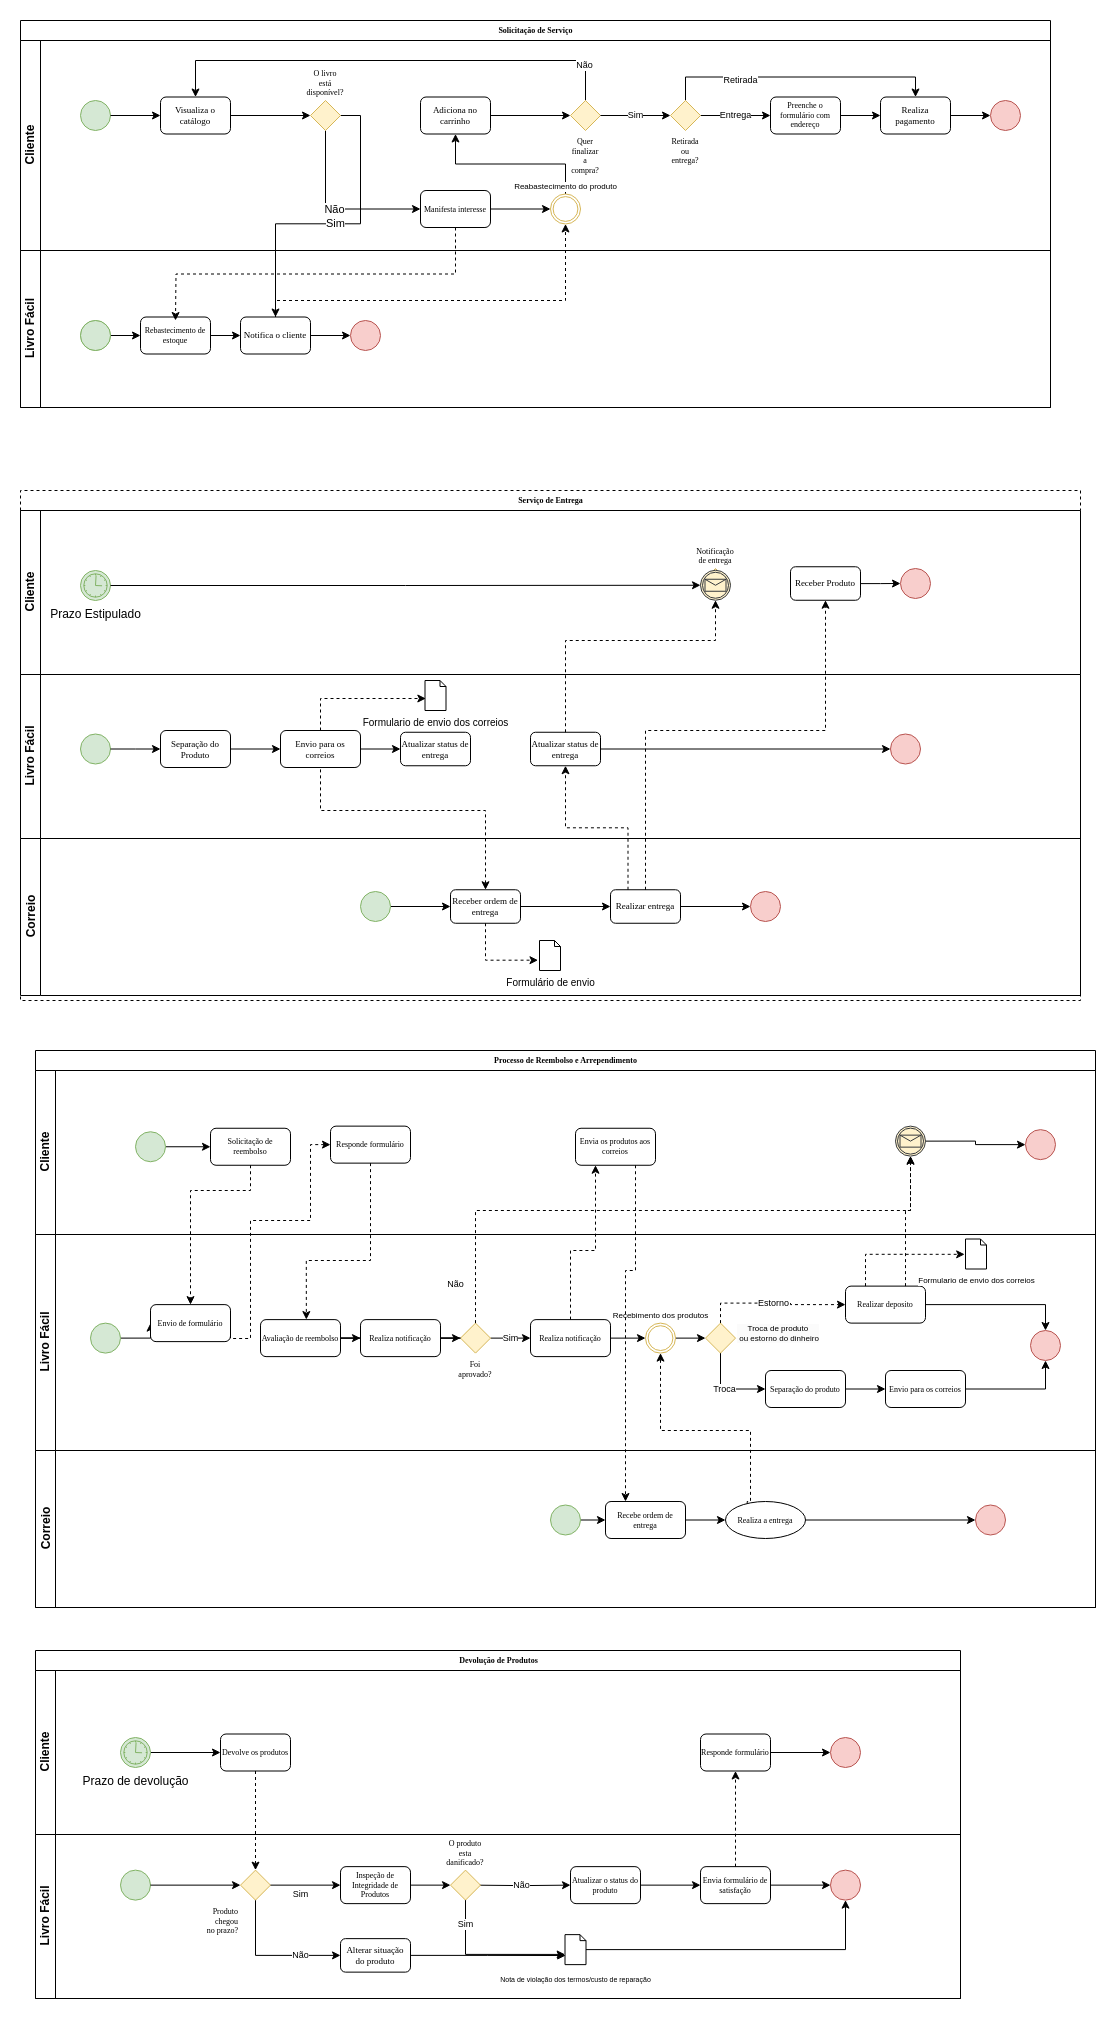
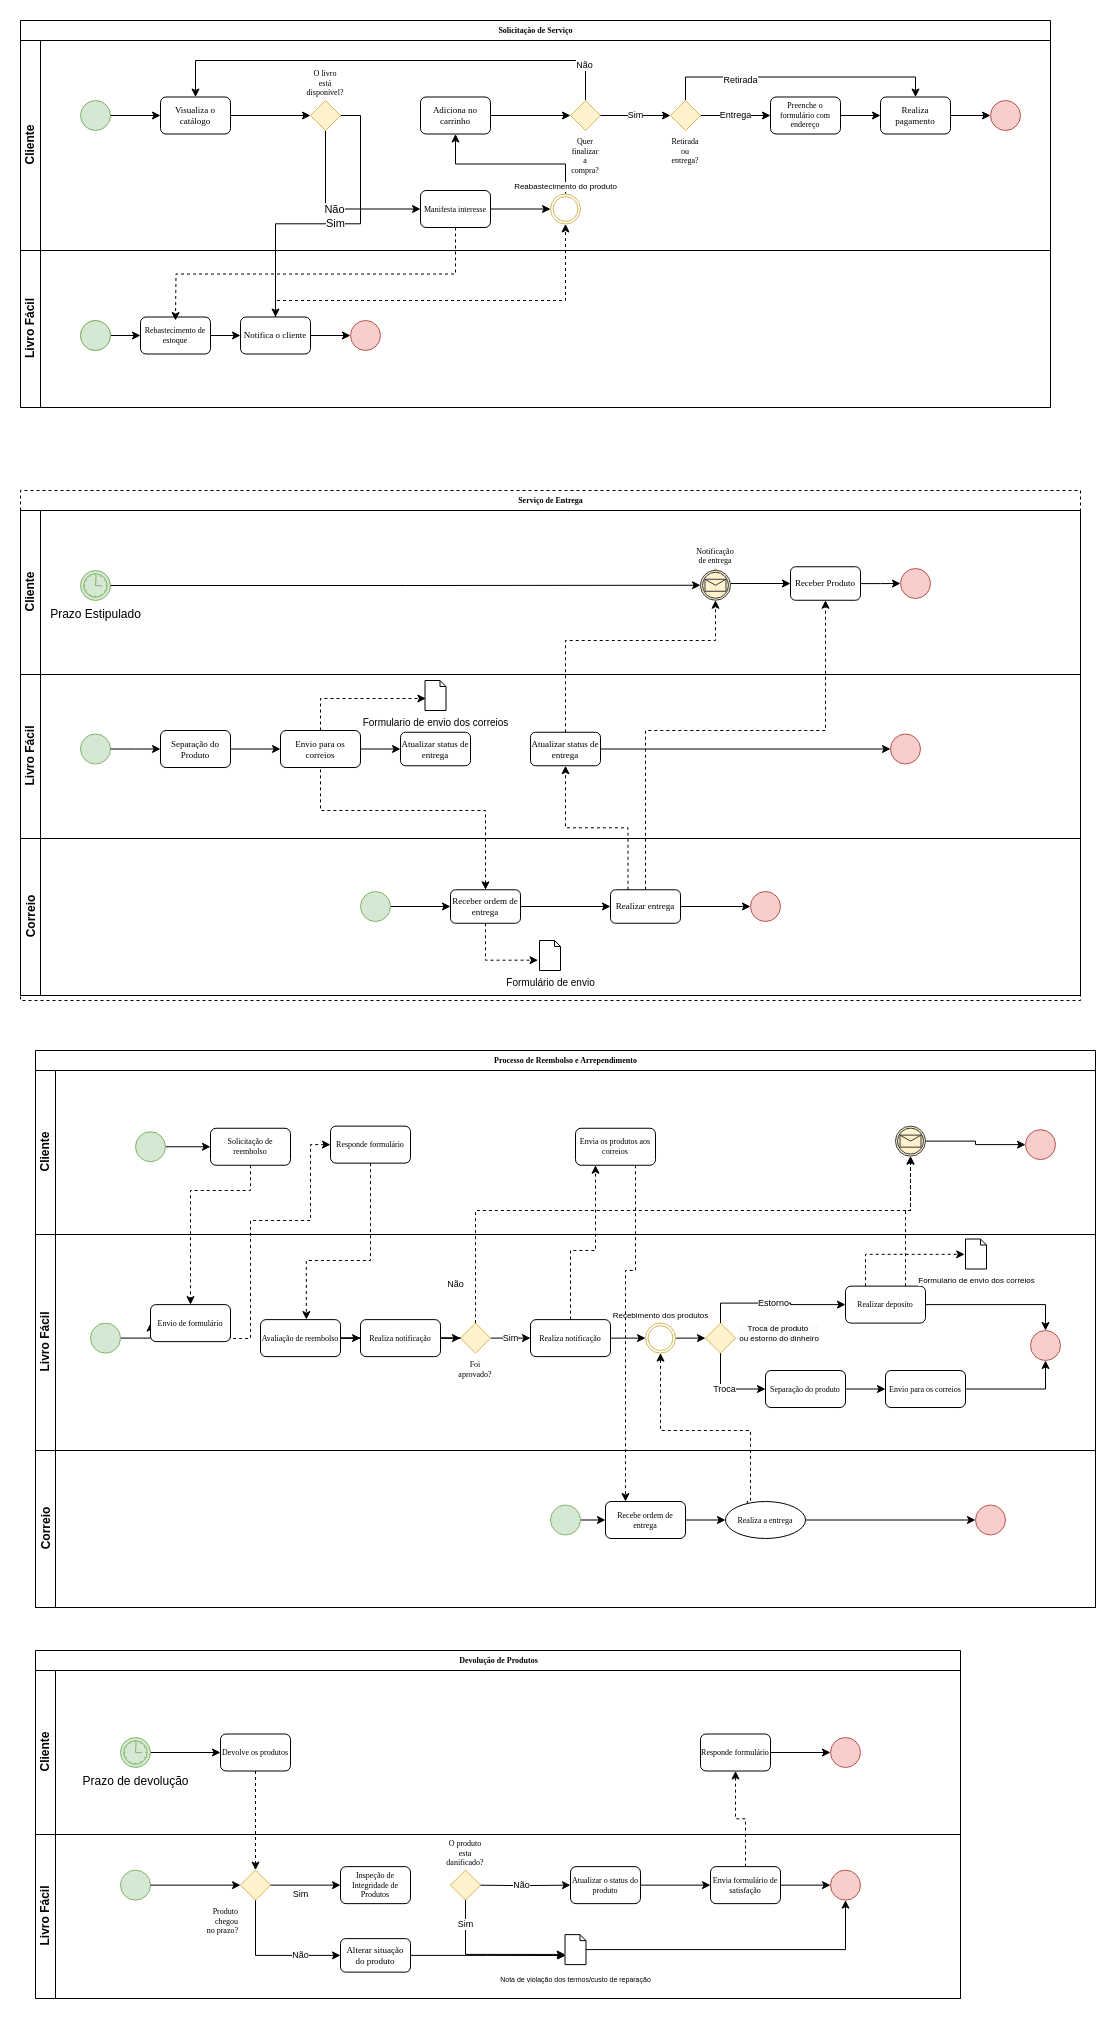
edge "Notificação de entrega" -> "Receber Produto": added
edge "Troca de produto ou estorno do dinheiro" -> "Realizar deposito": style dashed -> solid
edge "Inspeção de Integridade de Produtos" -> "O produto esta danificado?": removed
node "Envia formulário de satisfação": moved (736, 1885) -> (746, 1885)
